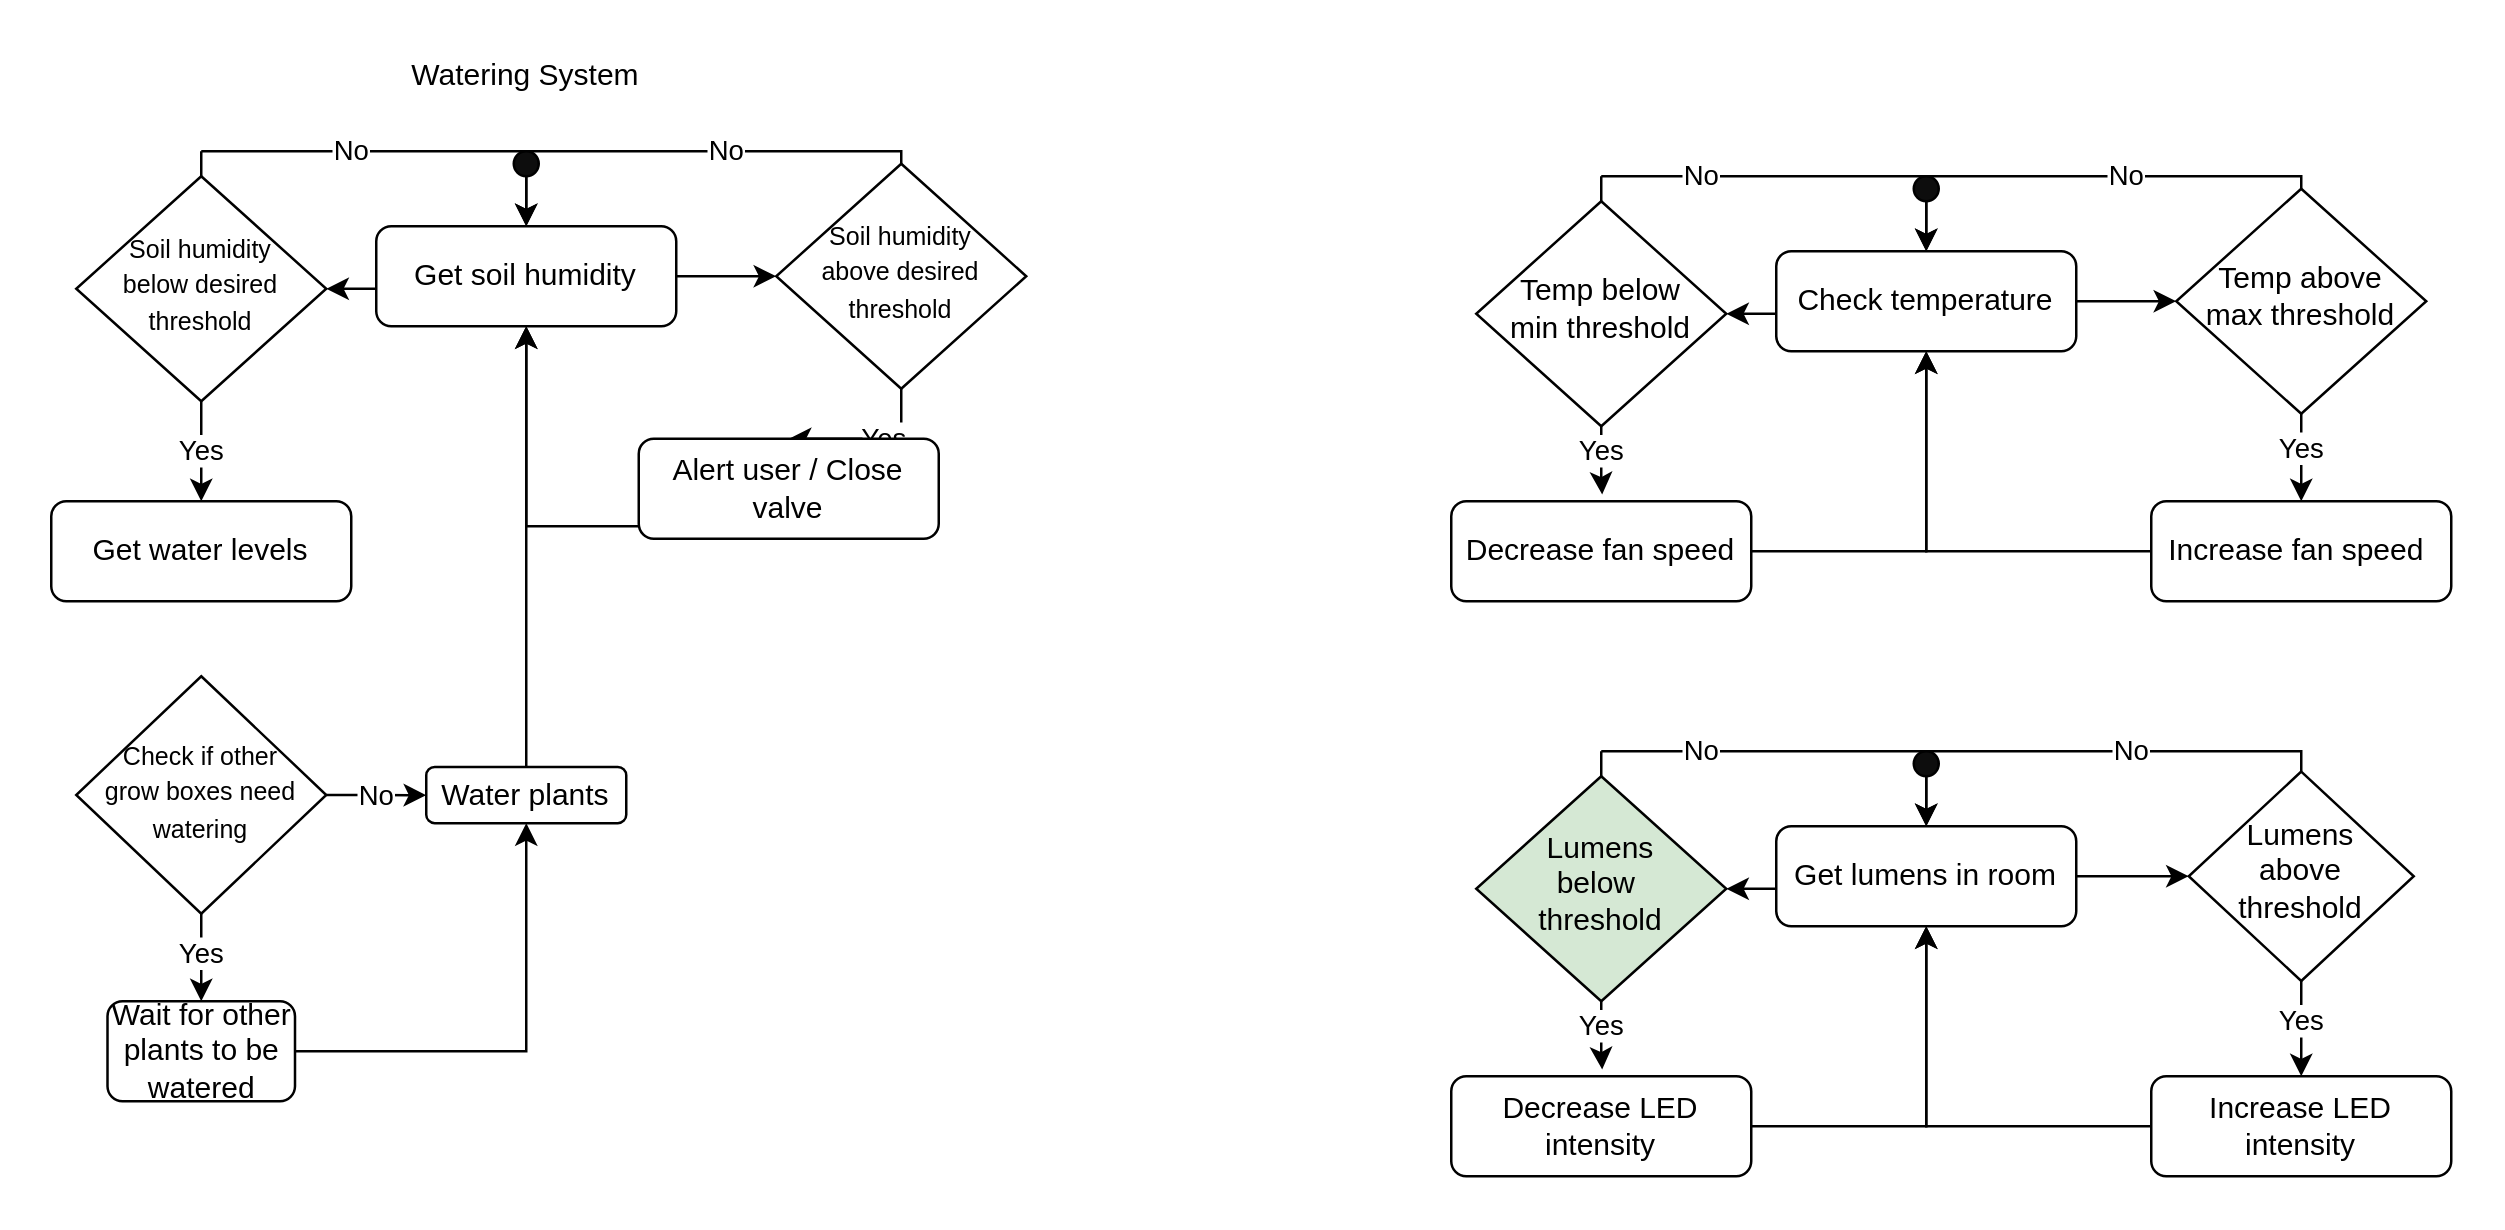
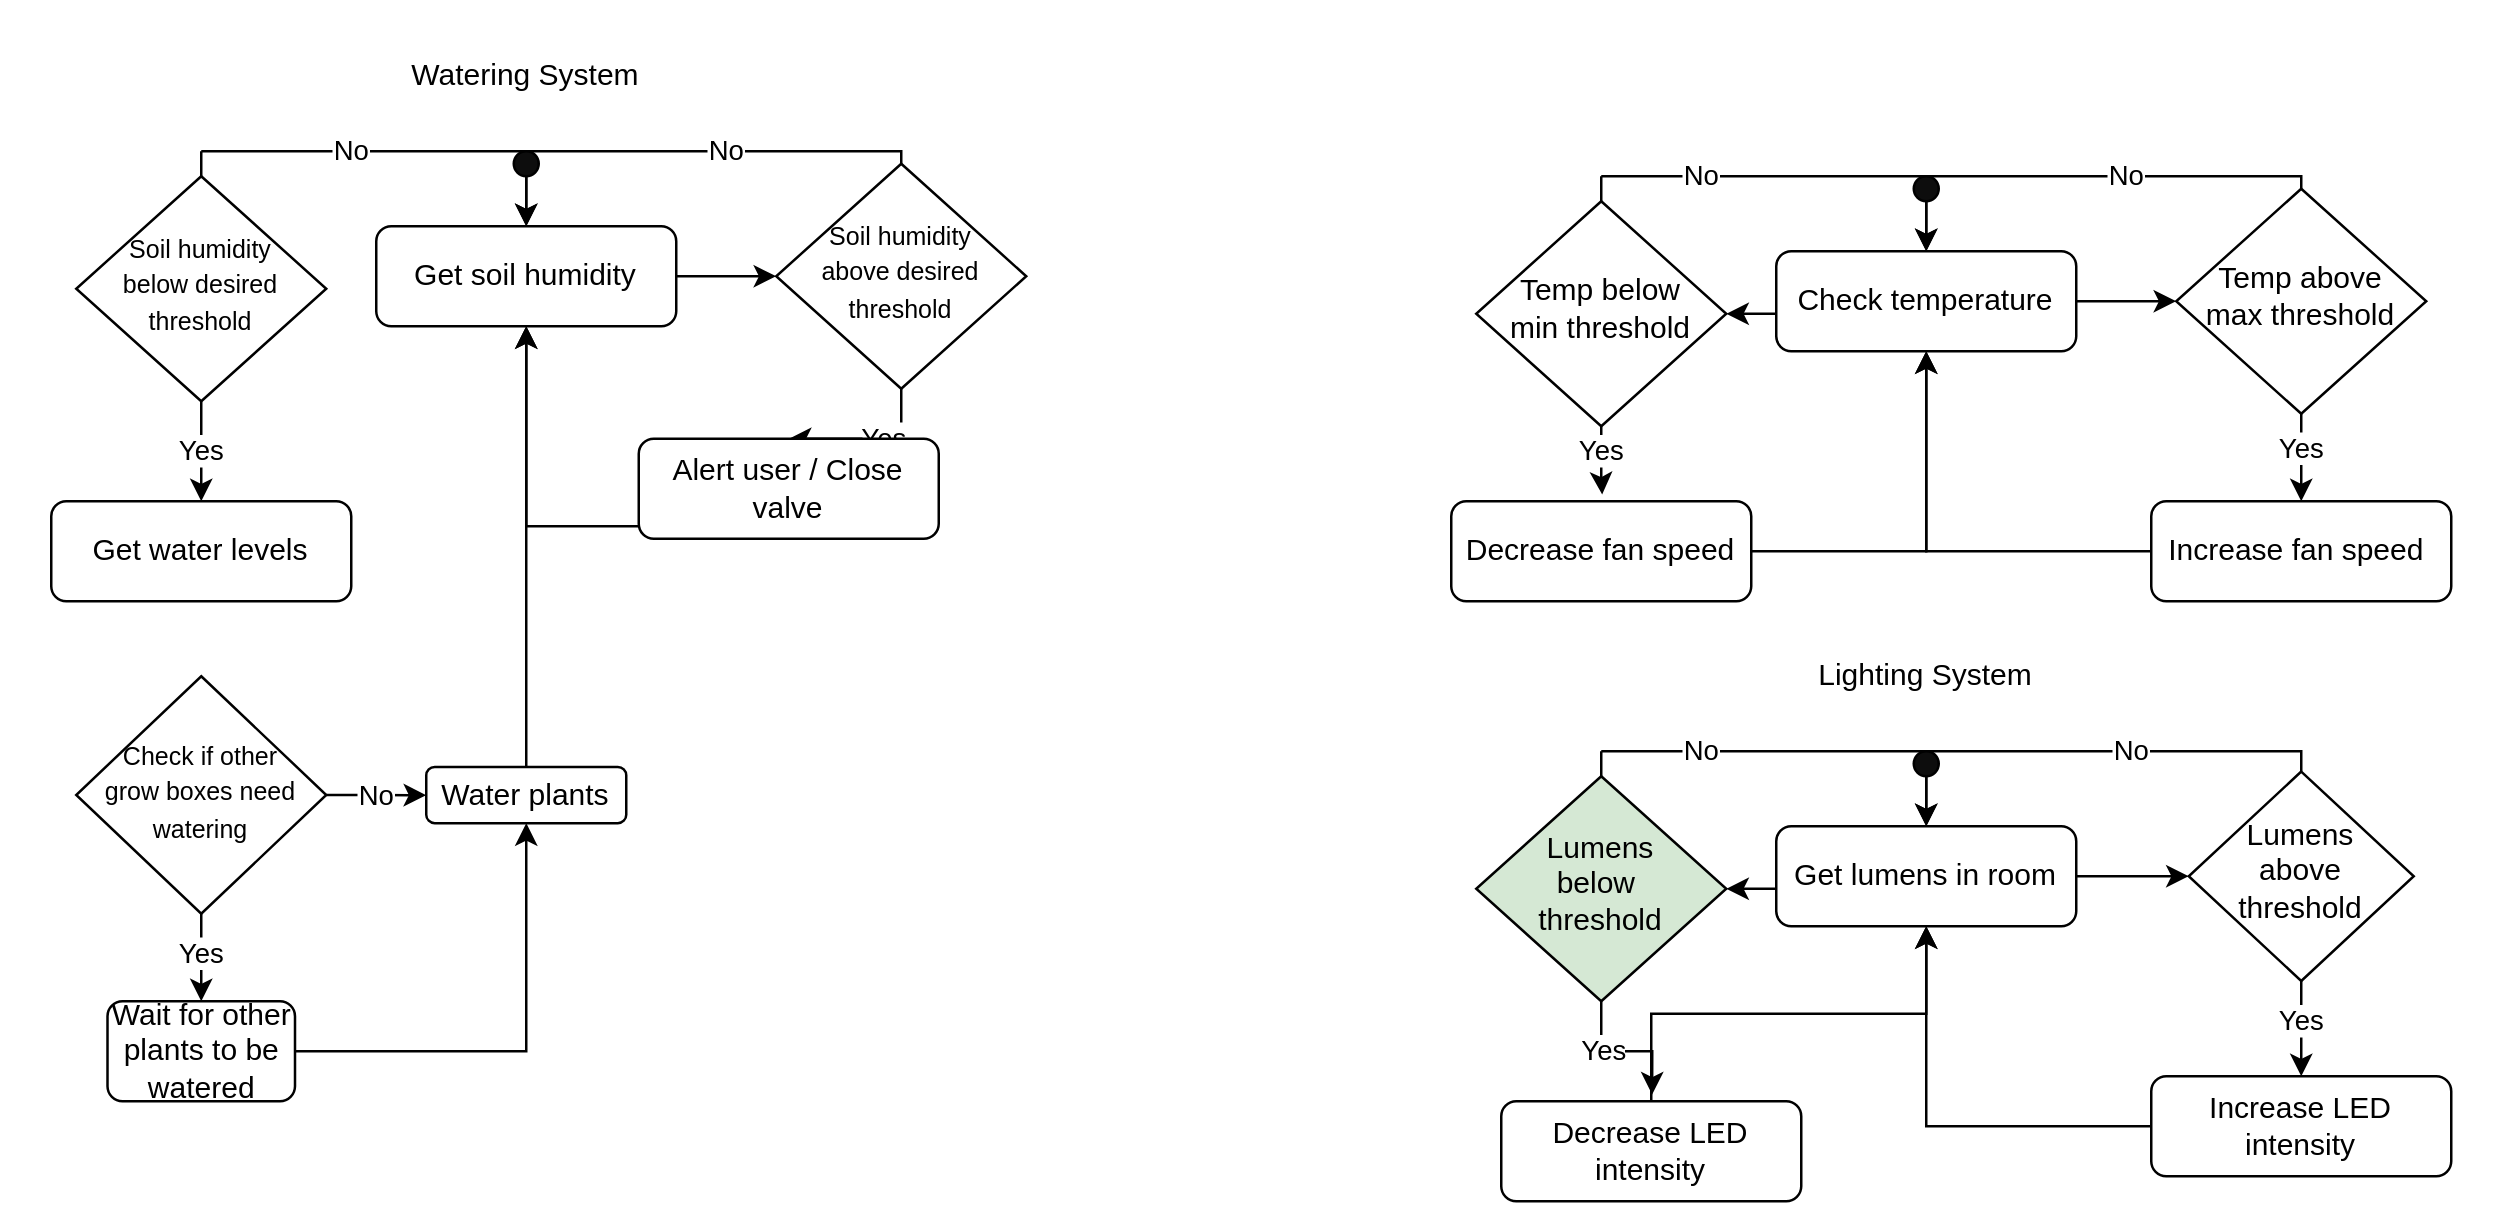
edge "Get soil humidity" -> "Soil humidity below desired threshold": removed
node "Lighting System": added
node "Decrease LED intensity": moved (1601, 1126) -> (1651, 1151)
